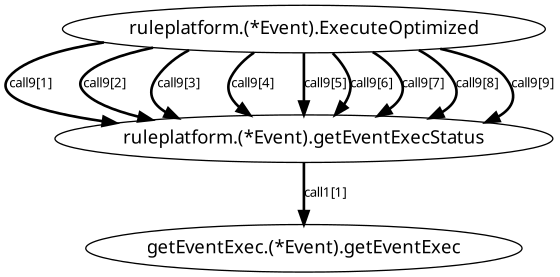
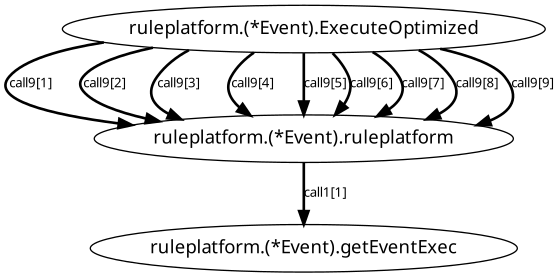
node "ruleplatform.(*Event).getEventExecStatus": label "ruleplatform.(*Event).getEventExecStatus" -> "ruleplatform.(*Event).ruleplatform"
node "getEventExec.(*Event).getEventExec": label "getEventExec.(*Event).getEventExec" -> "ruleplatform.(*Event).getEventExec"
